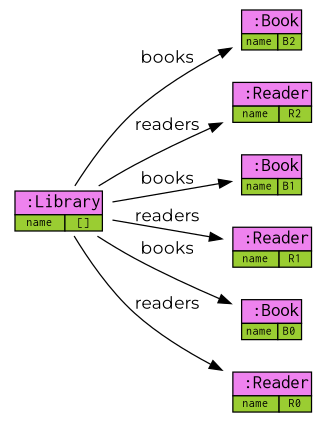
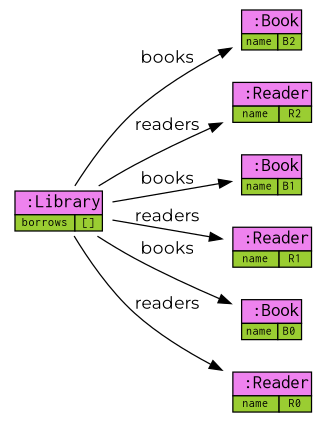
node ":Library": text "name" -> "borrows"
